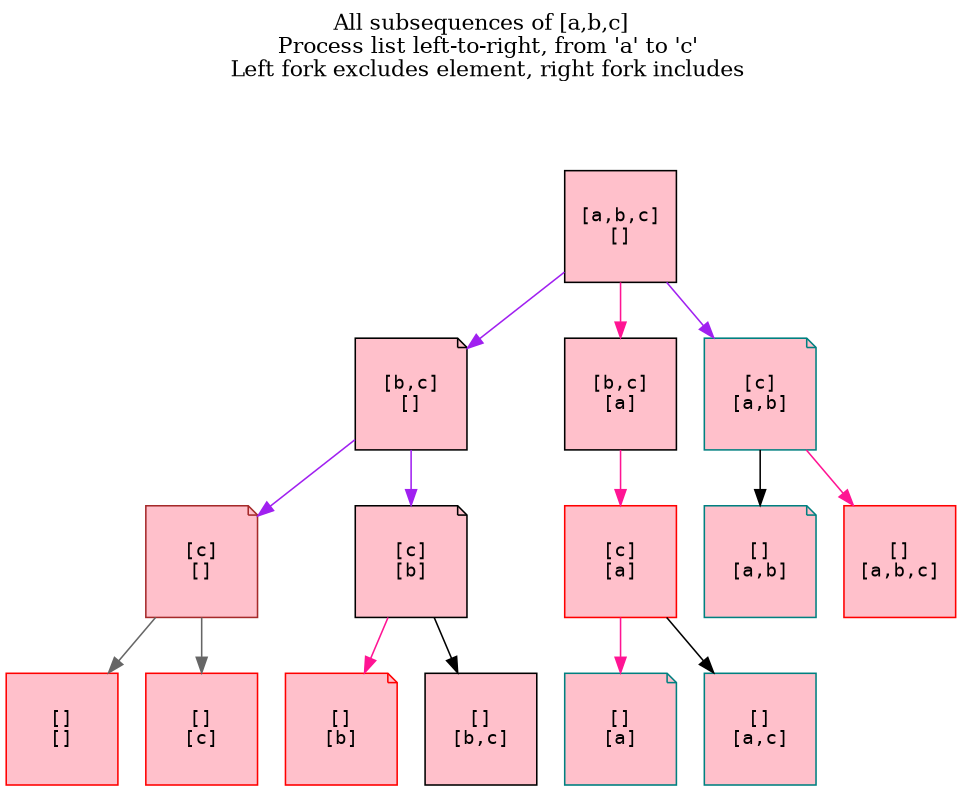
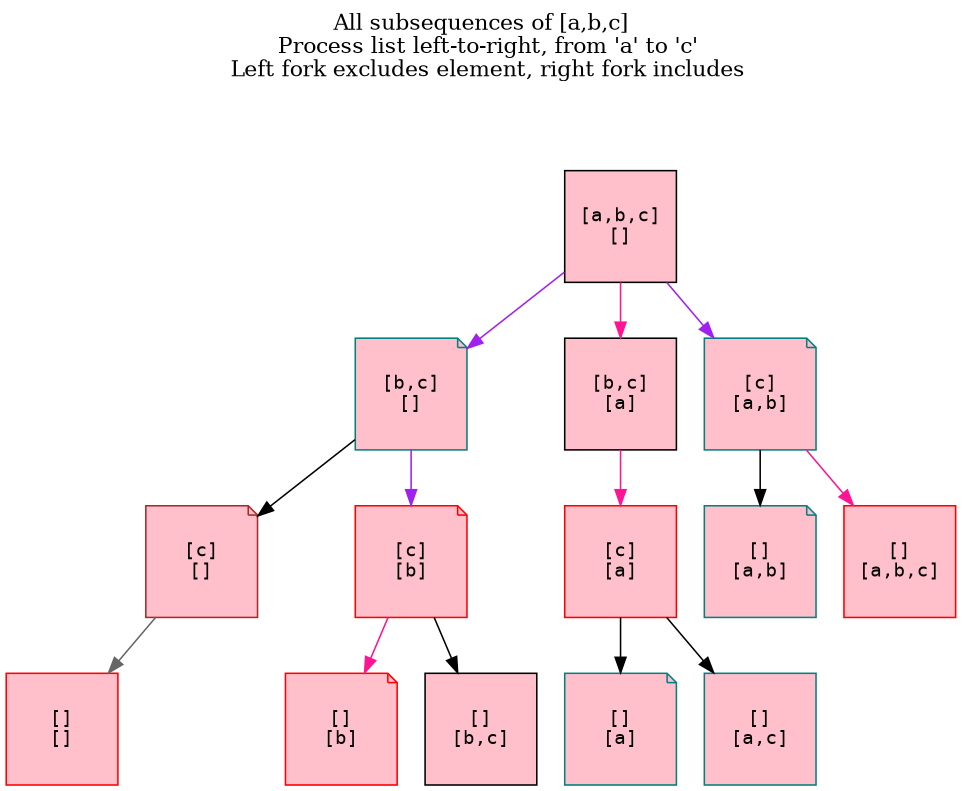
node "[b,c] []": color black -> teal
edge "[b,c] []" -> "[c] []": color purple -> black
node "[c] [b]": color black -> red
edge "[c] [a]" -> "[] [a]": color deeppink -> black
node "[] [c]": removed
